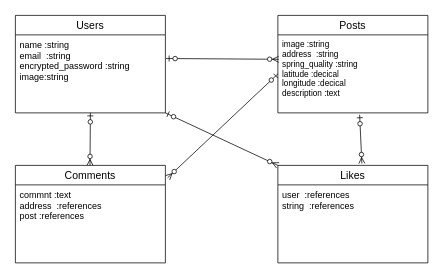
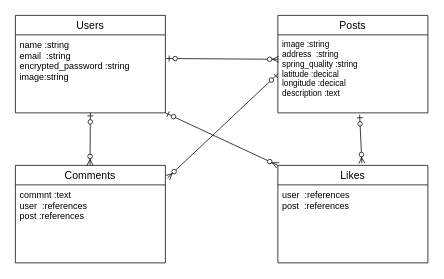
node "commnt :text address :references post :references": label "commnt :text address :references post :references" -> "commnt :text user :references post :references"
node "user :references string :references": label "user :references string :references" -> "user :references post :references"
